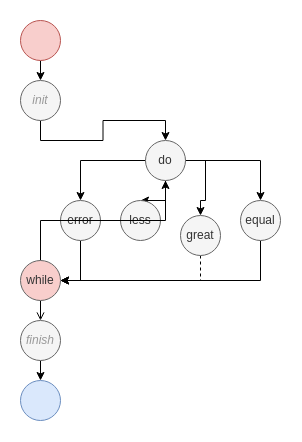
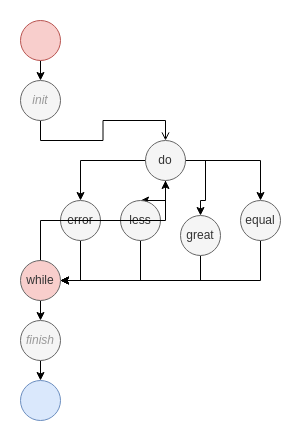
edge "init" -> "do": arrowhead classic -> open
edge "less" -> "while": added
edge "great" -> "while": style dashed -> solid
edge "while" -> "finish": arrowhead open -> classic
